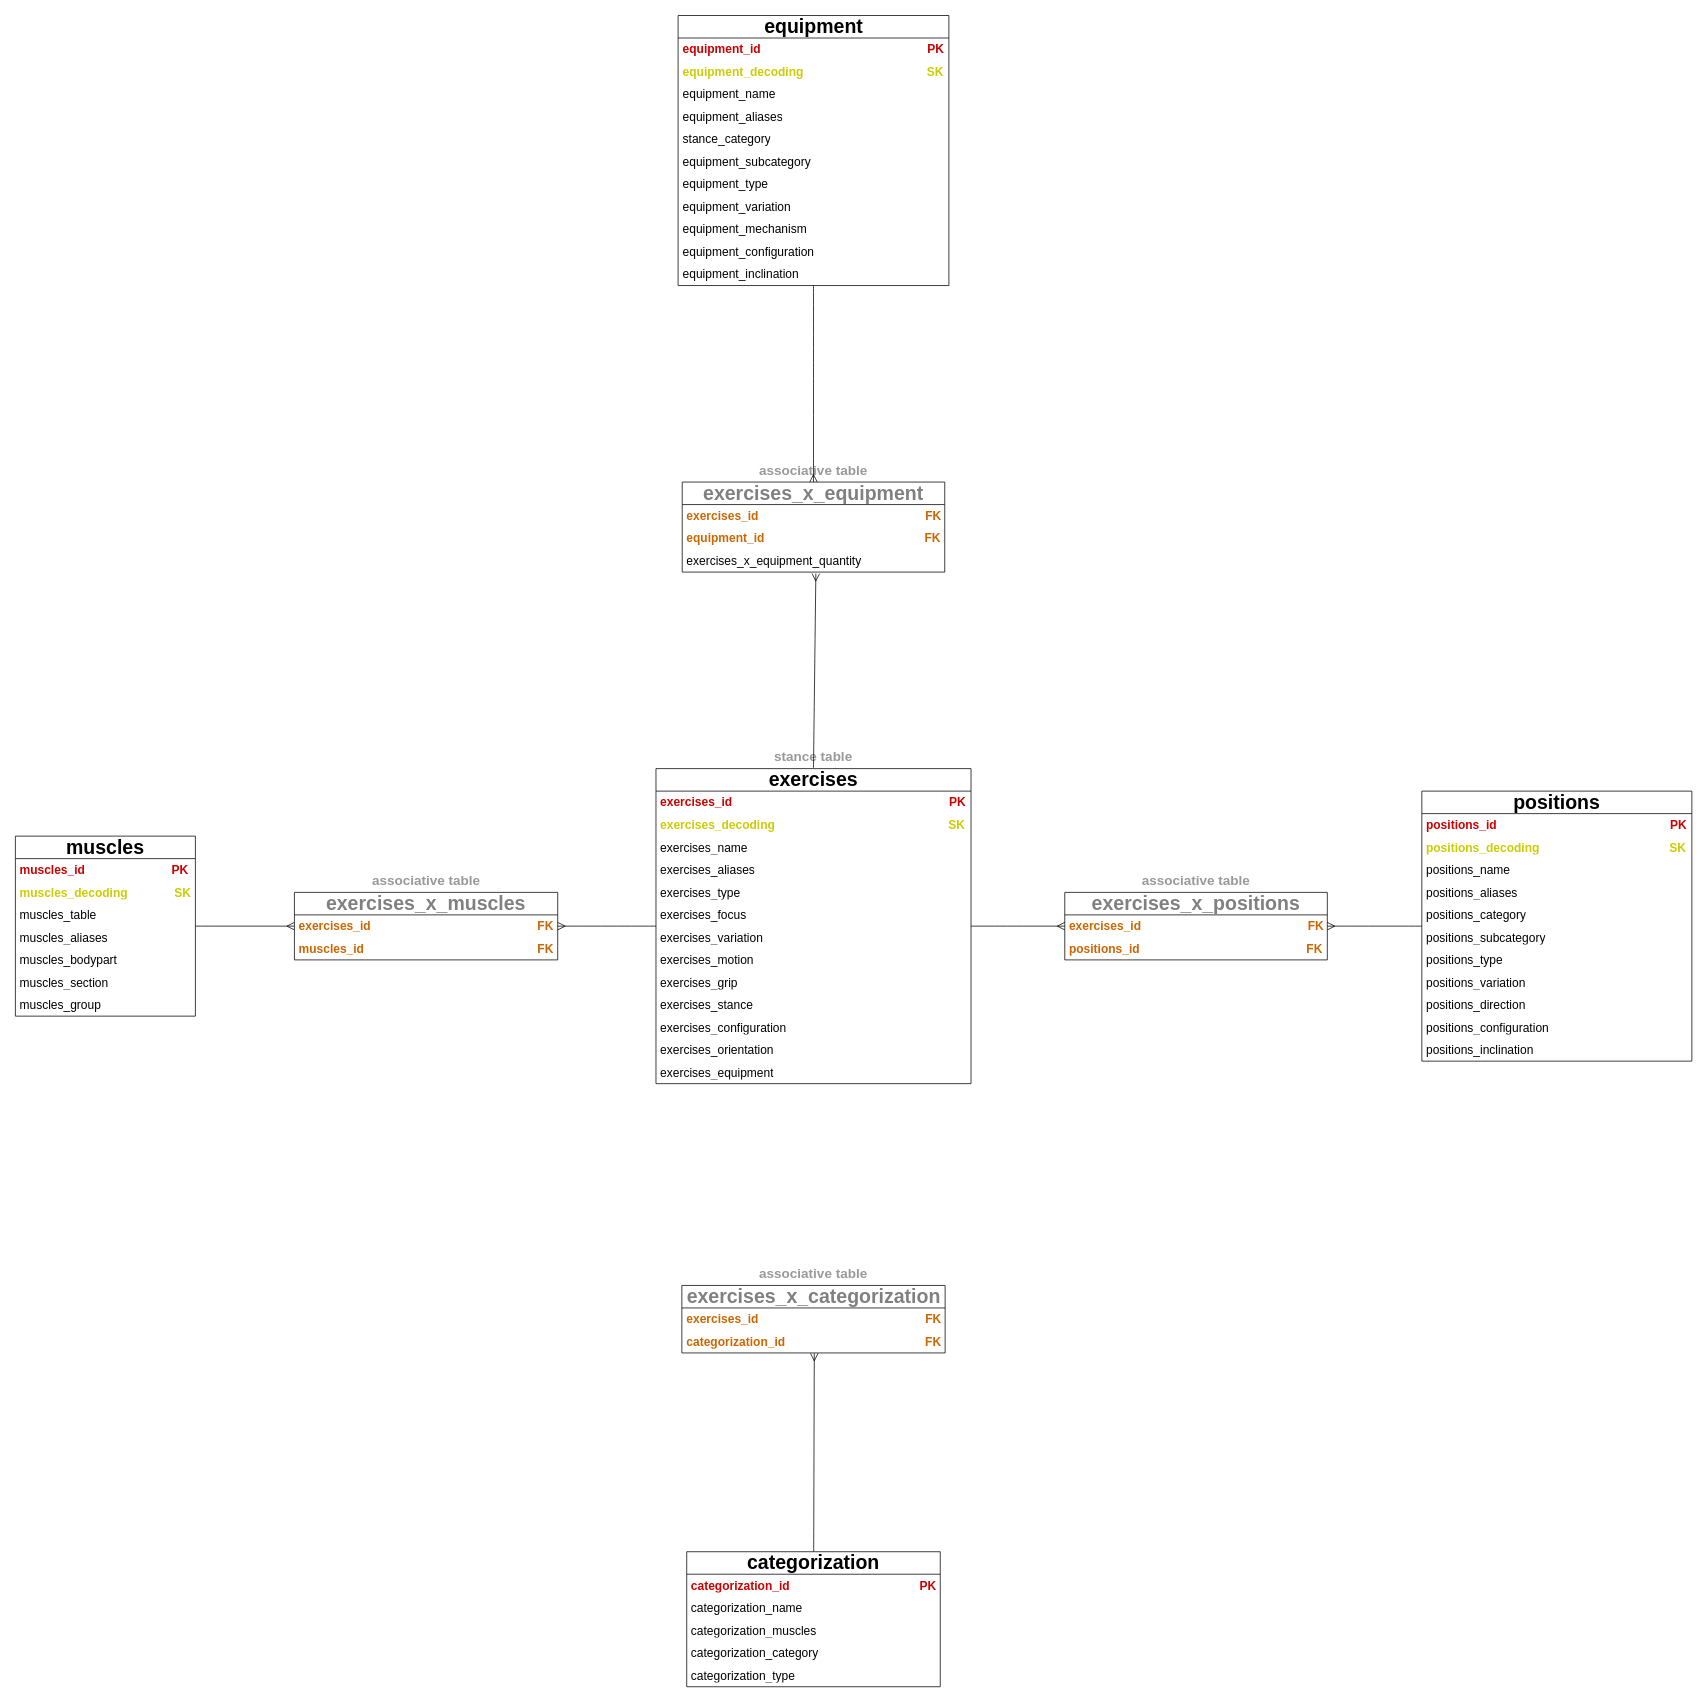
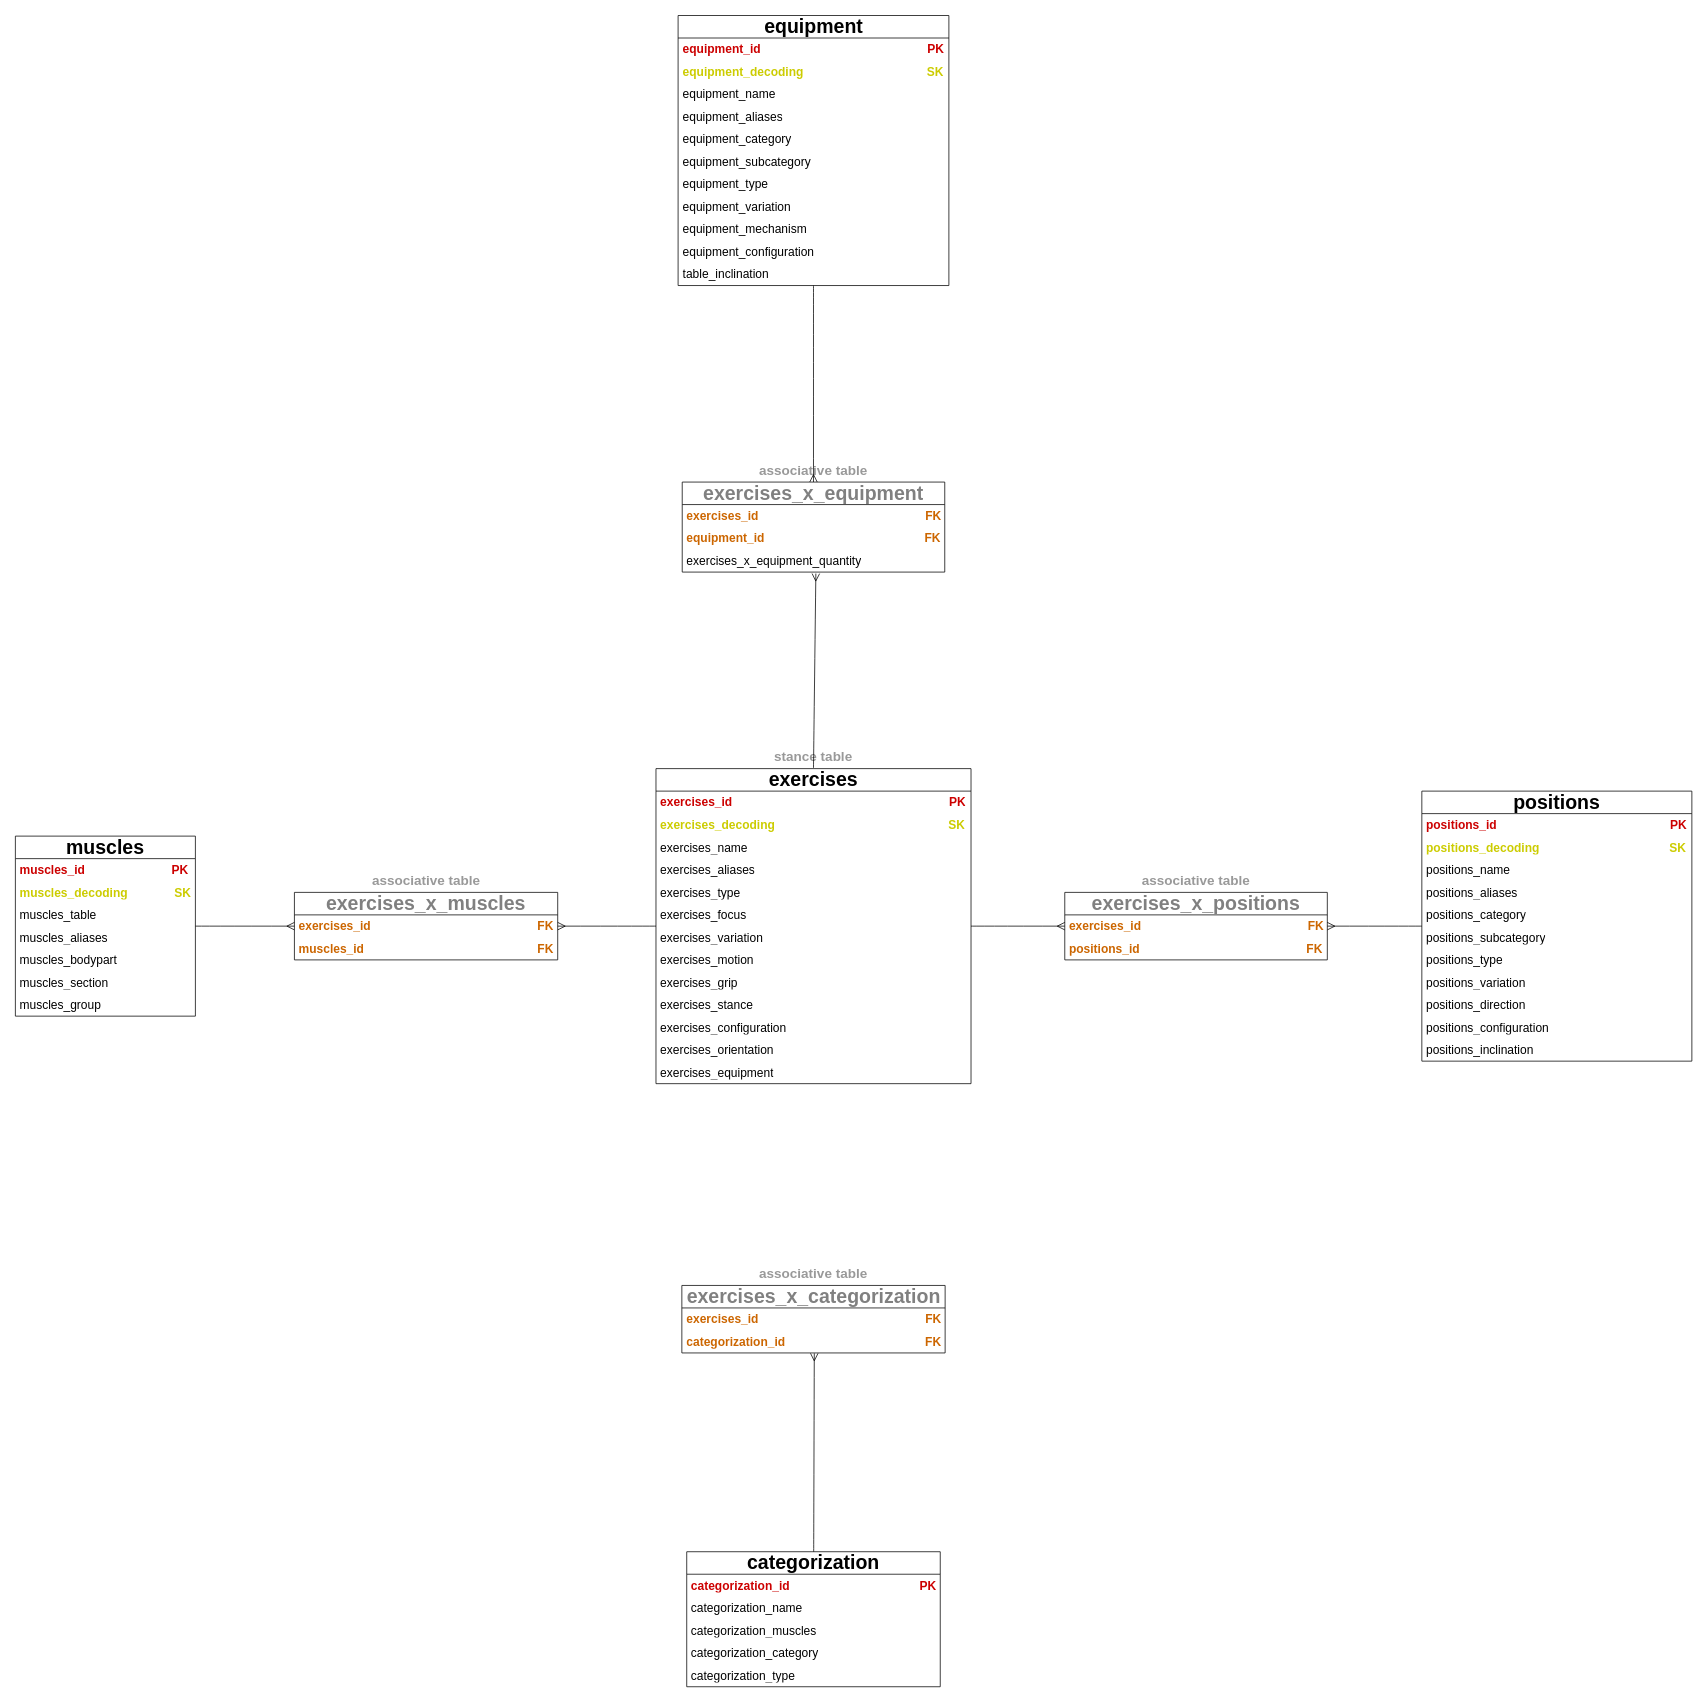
node "stance_category": label "stance_category" -> "equipment_category"
node "equipment_inclination": label "equipment_inclination" -> "table_inclination"
